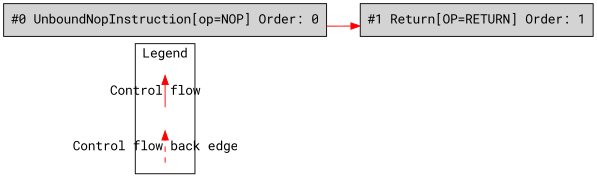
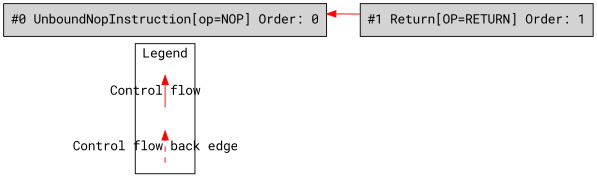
edge "#0 UnboundNopInstruction[op=NOP] Order: 0" -> "#1 Return[OP=RETURN] Order: 1": reversed
